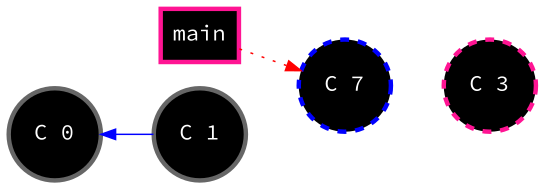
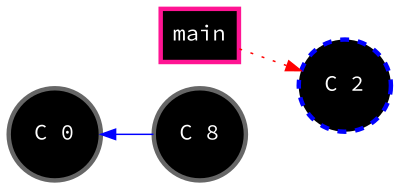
node "C 7": label "C 7" -> "C 2"
node "C 3": removed
node "C 1": label "C 1" -> "C 8"
